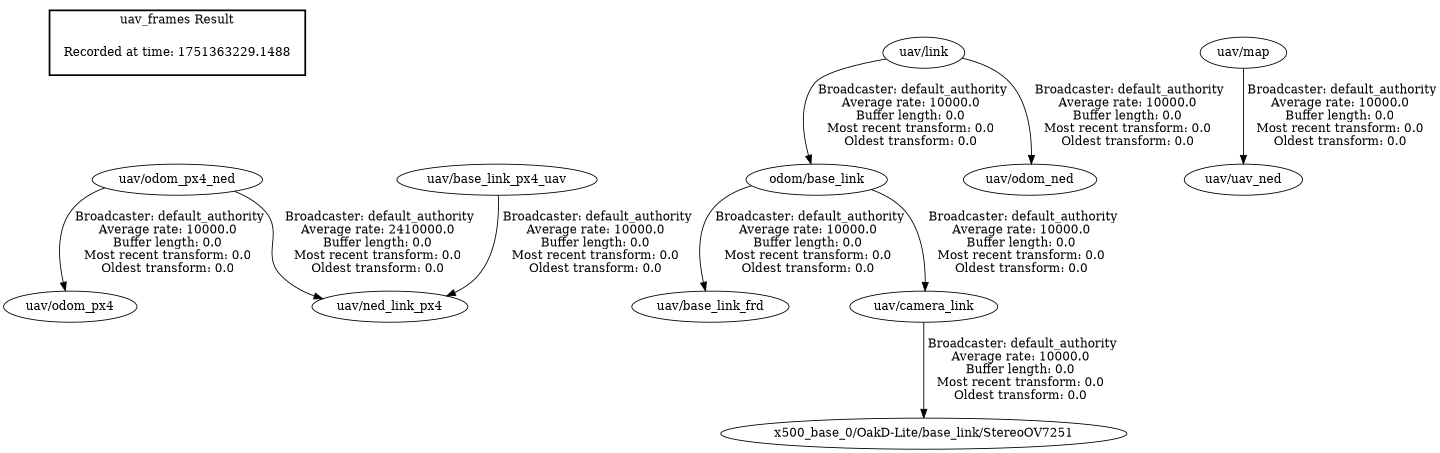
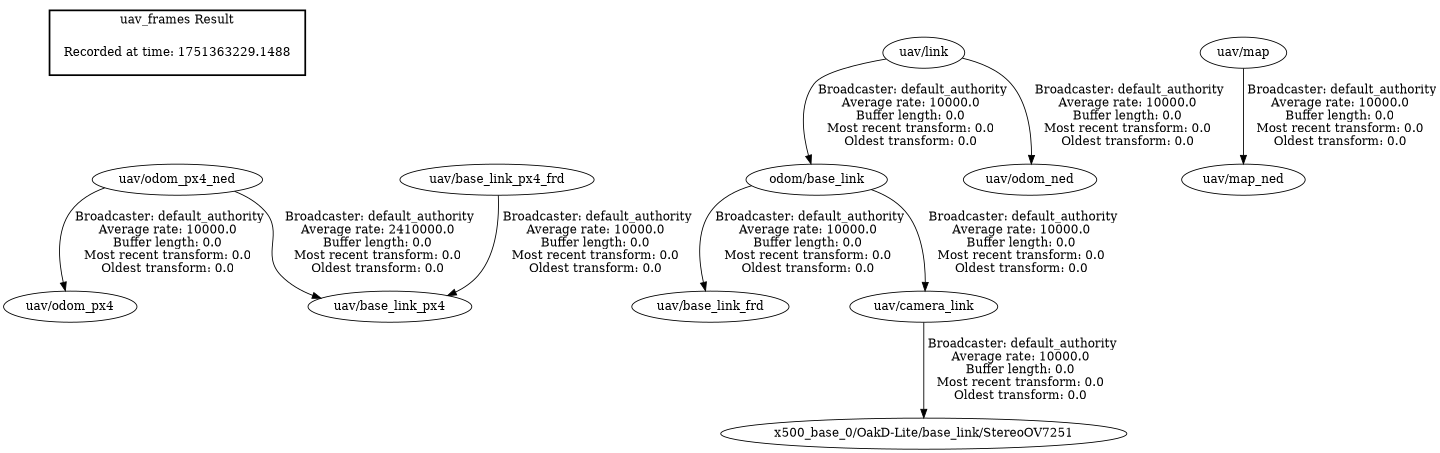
node "uav/base_link_px4_uav": label "uav/base_link_px4_uav" -> "uav/base_link_px4_frd"
node "uav/uav_ned": label "uav/uav_ned" -> "uav/map_ned"
node "uav/ned_link_px4": label "uav/ned_link_px4" -> "uav/base_link_px4"
